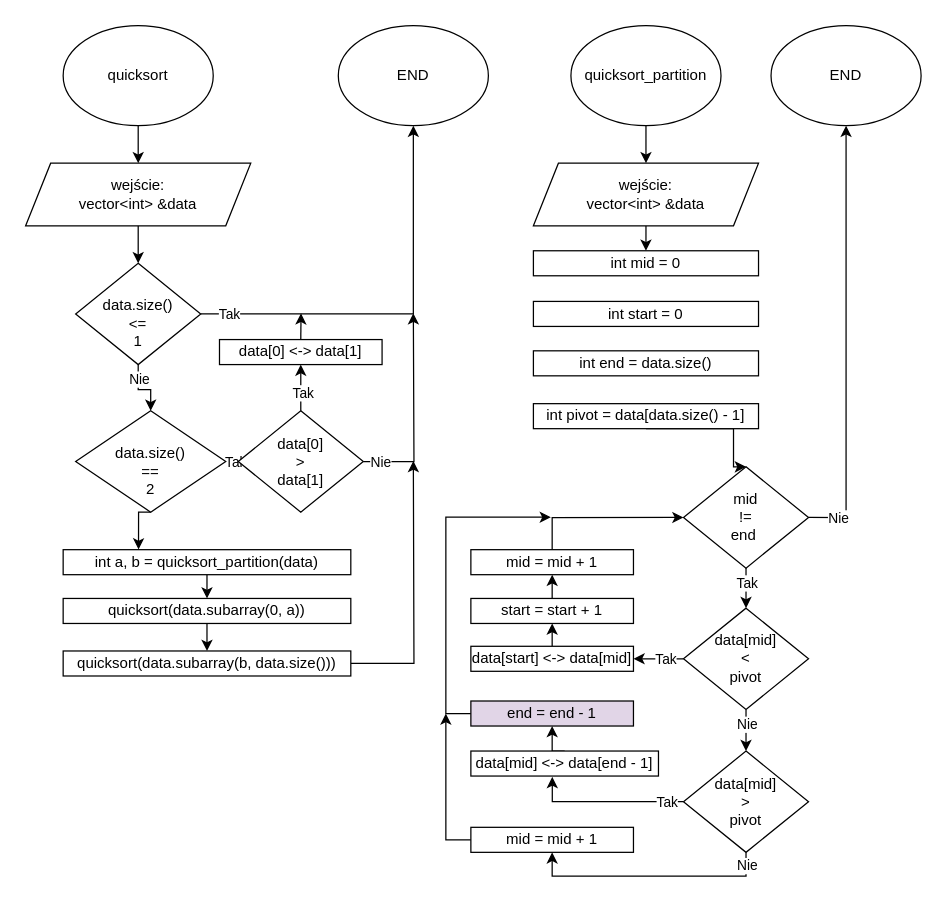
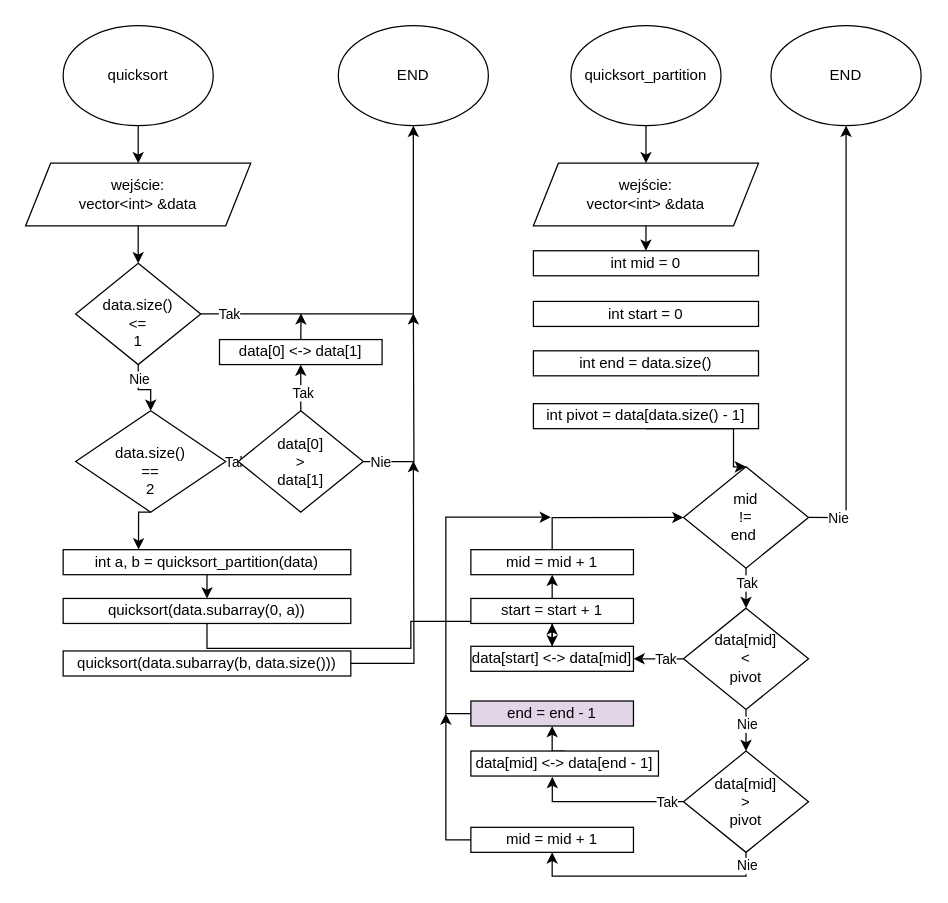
edge "quicksort(data.subarray(0, a))" -> "quicksort(data.subarray(b, data.size()))": now "quicksort(data.subarray(0, a))" -> "data[start] <-> data[mid]"
